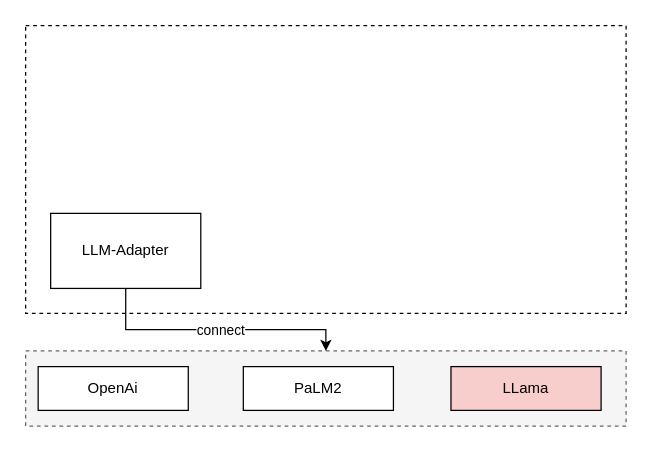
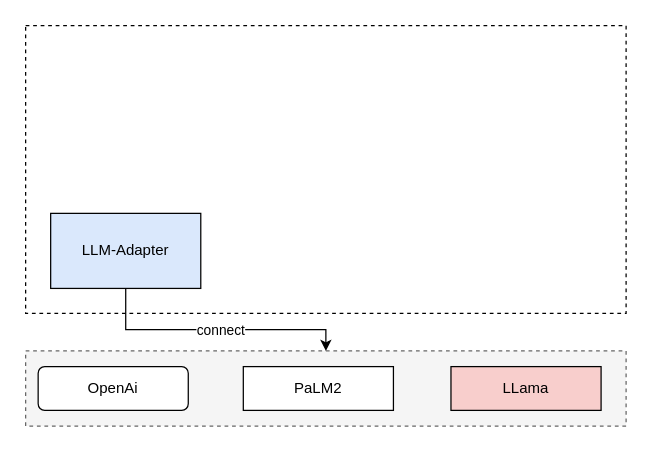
node "LLM-Adapter": fillcolor #ffffff -> #dae8fc
node "OpenAi": shape rectangle -> rounded rectangle
